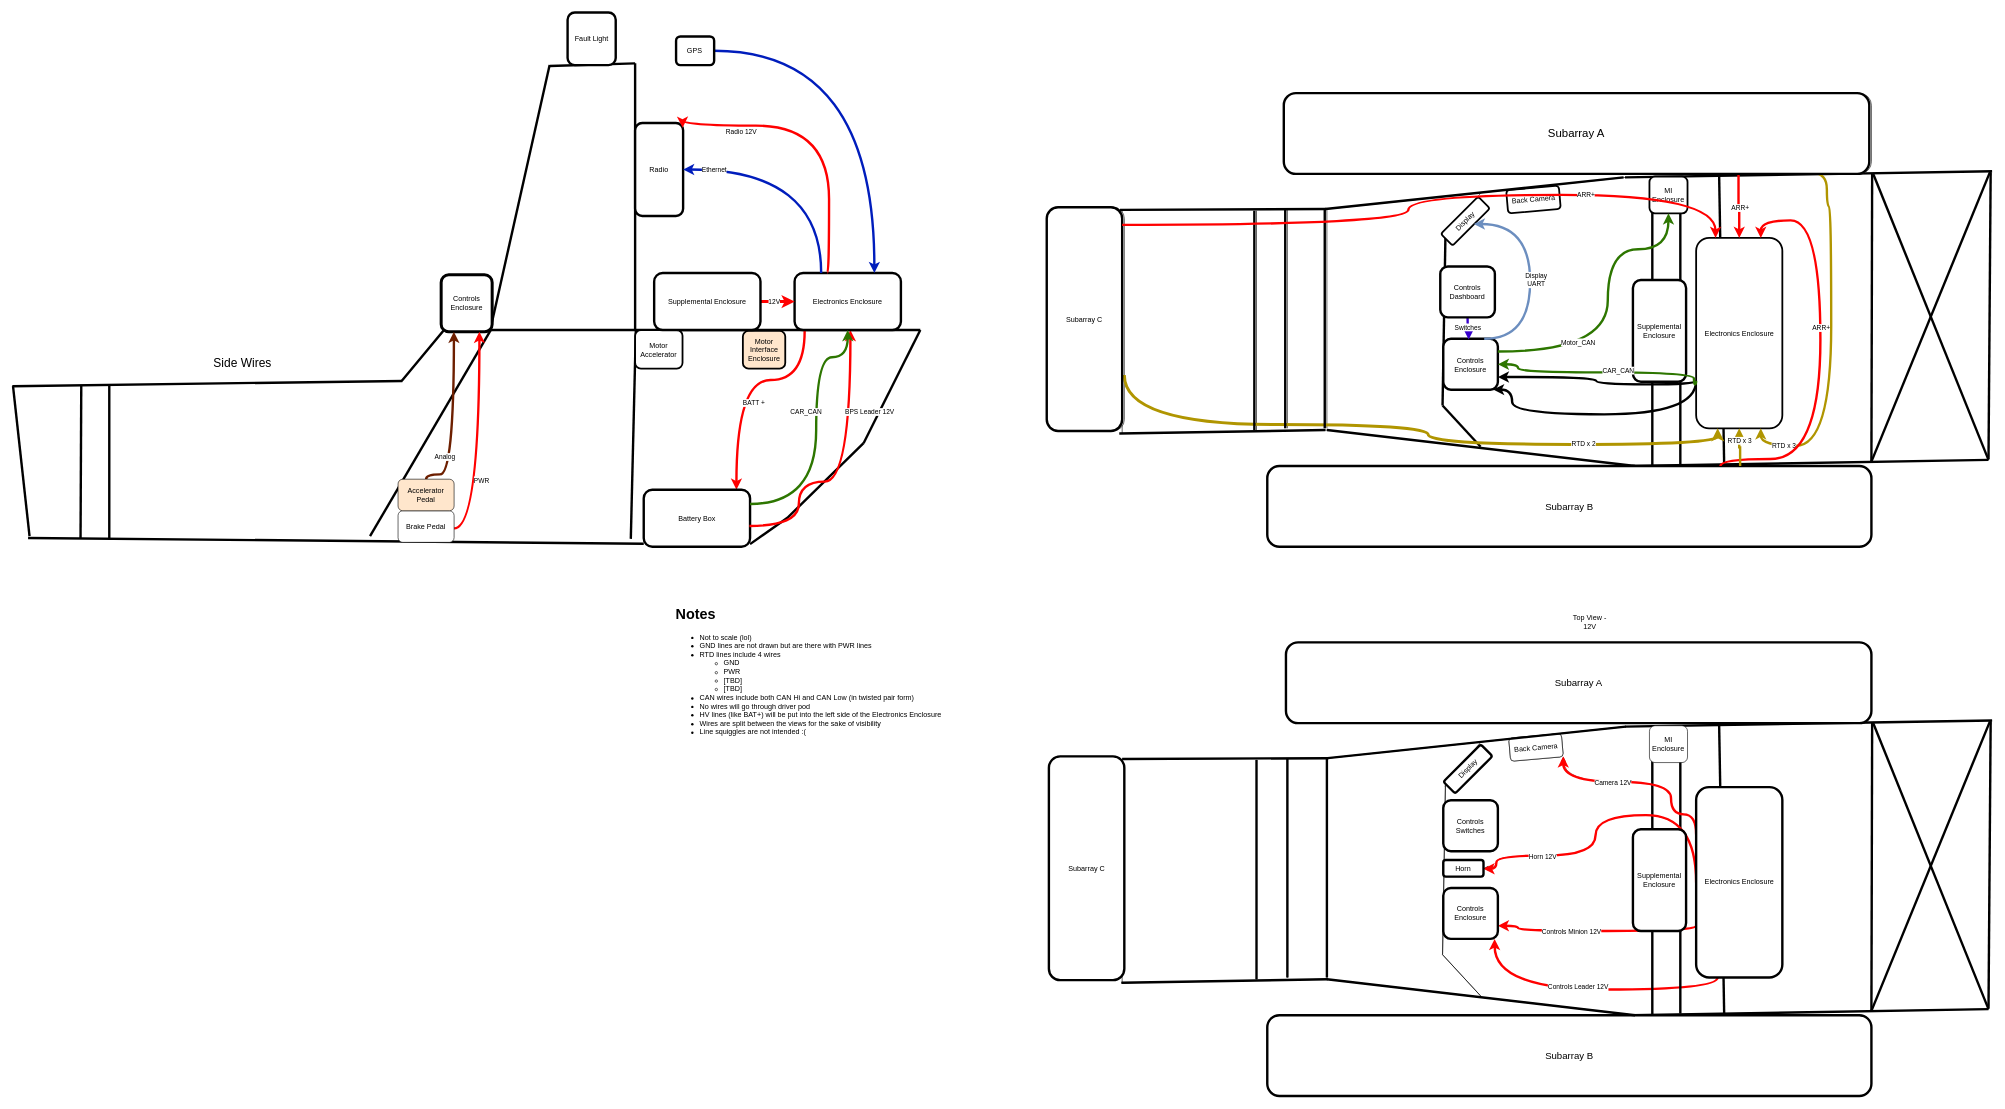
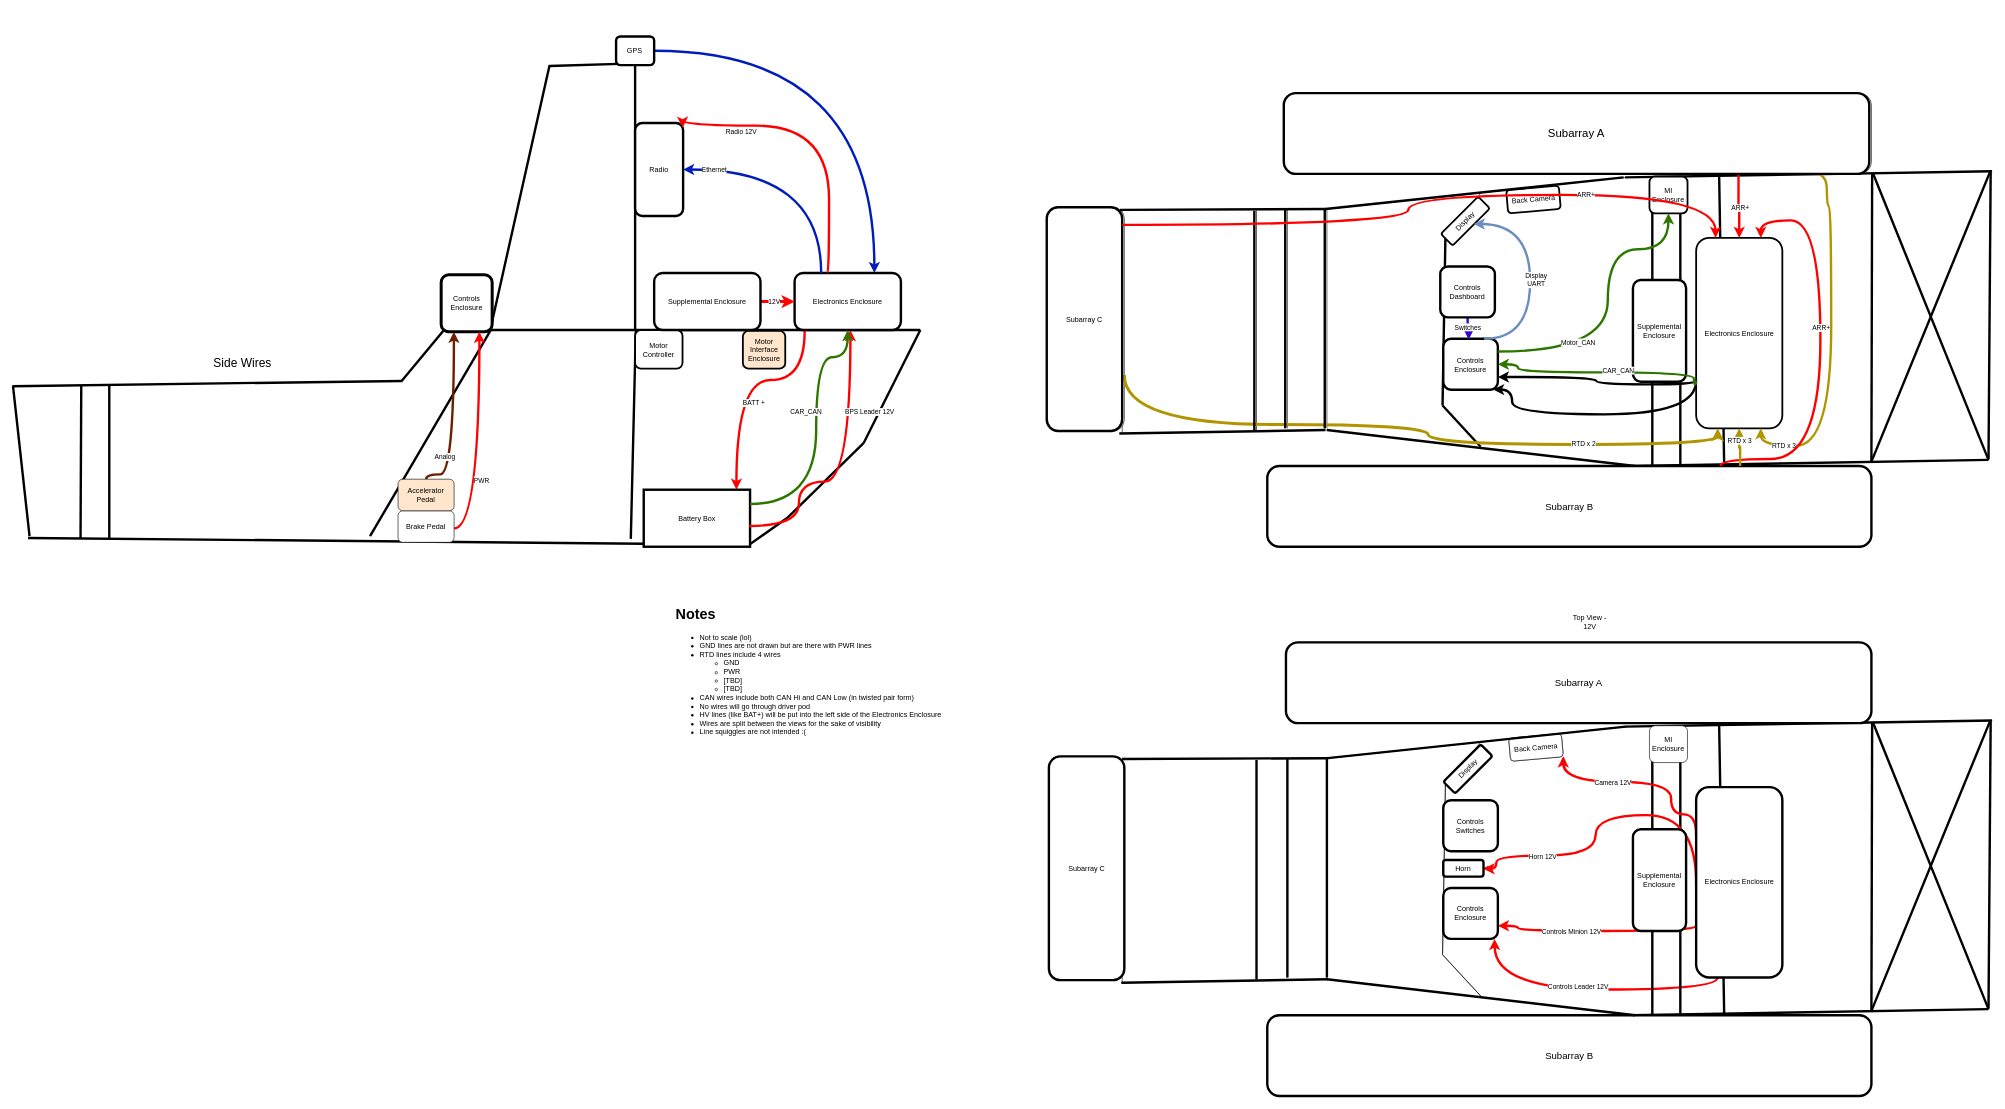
node "Fault Light": removed
node "GPS": moved (695, 51) -> (635, 51)
node "Motor Accelerator": label "Motor Accelerator" -> "Motor Controller"
node "Battery Box": shape rounded rectangle -> rectangle
